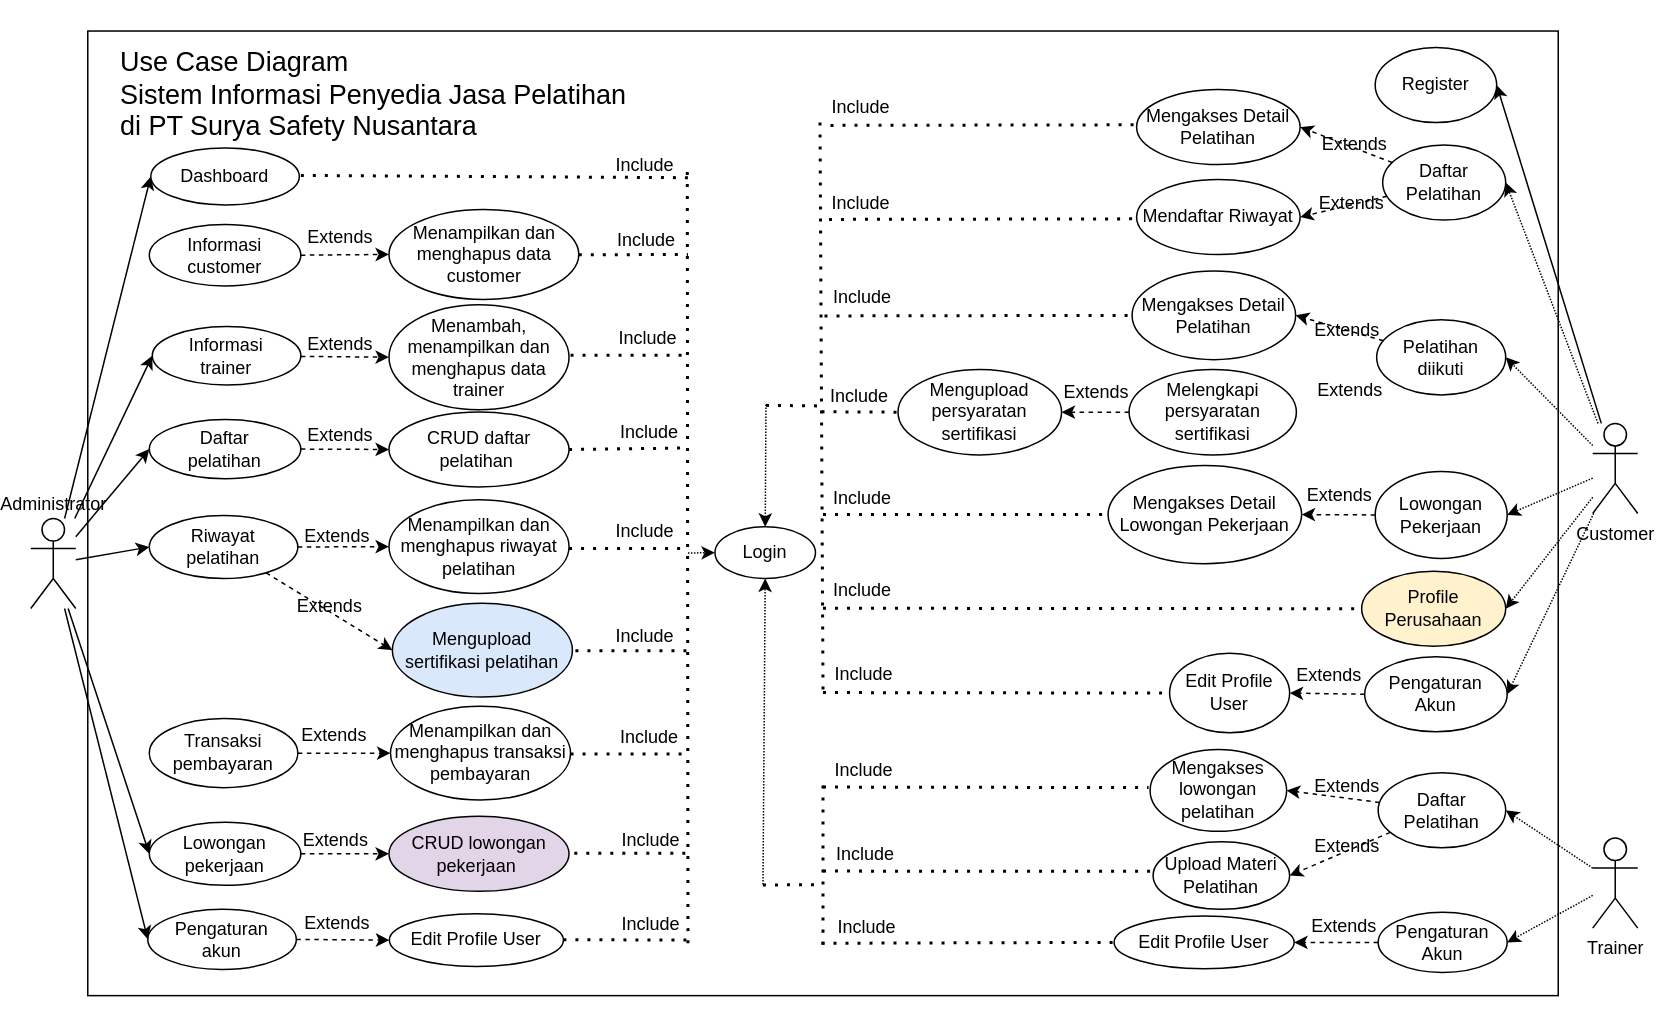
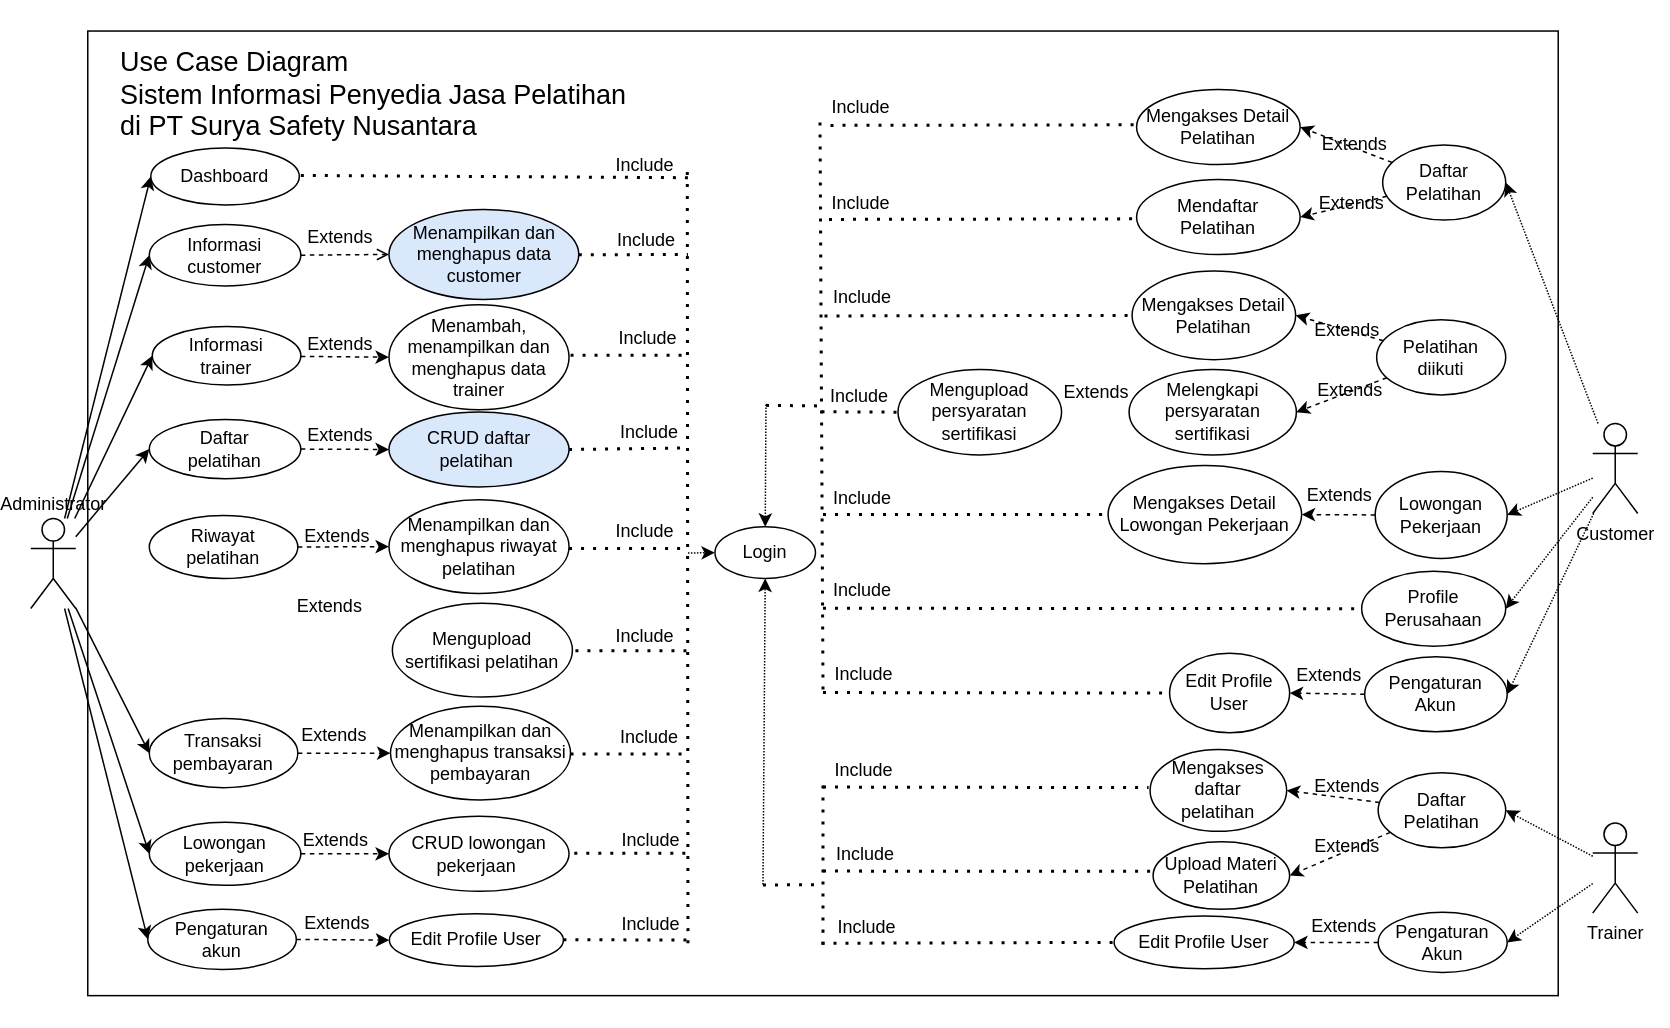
node "Register": removed
node "Mendaftar Riwayat": label "Mendaftar Riwayat" -> "Mendaftar Pelatihan"
edge "Informasi customer" -> "Menampilkan dan menghapus data customer": arrowhead classic -> open
node "Menampilkan dan menghapus data customer": fillcolor #ffffff -> #dae8fc
edge "Customer" -> "Register": removed
edge "Administrator" -> "Informasi customer": added
edge "Pelatihan diikuti" -> "Melengkapi persyaratan sertifikasi": added
edge "Customer" -> "Pelatihan diikuti": removed
edge "Melengkapi persyaratan sertifikasi" -> "Mengupload persyaratan sertifikasi": removed
node "CRUD daftar pelatihan": fillcolor #ffffff -> #dae8fc
edge "Administrator" -> "Riwayat pelatihan": removed
edge "Riwayat pelatihan" -> "Mengupload sertifikasi pelatihan": removed
node "Profile Perusahaan": fillcolor #fff2cc -> #ffffff
node "Mengupload sertifikasi pelatihan": fillcolor #dae8fc -> #ffffff
edge "Administrator" -> "Transaksi pembayaran": added
node "Mengakses lowongan pelatihan": label "Mengakses lowongan pelatihan" -> "Mengakses daftar pelatihan"
node "CRUD lowongan pekerjaan": fillcolor #e1d5e7 -> #ffffff
node "Trainer": moved (1615, 883) -> (1615, 868)
